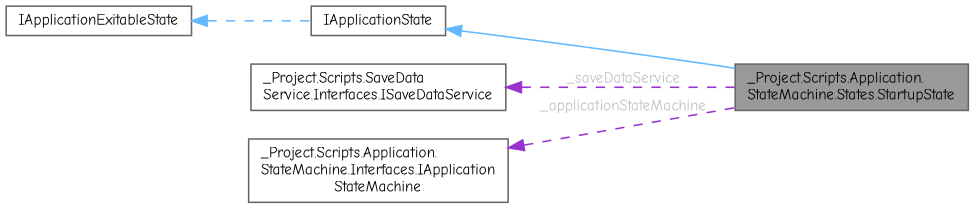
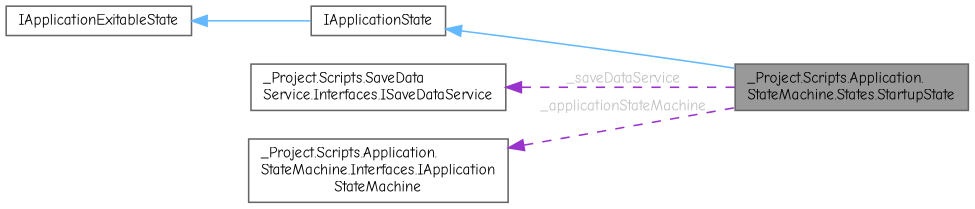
edge "IApplicationState" -> "IApplicationExitableState": style dashed -> solid
